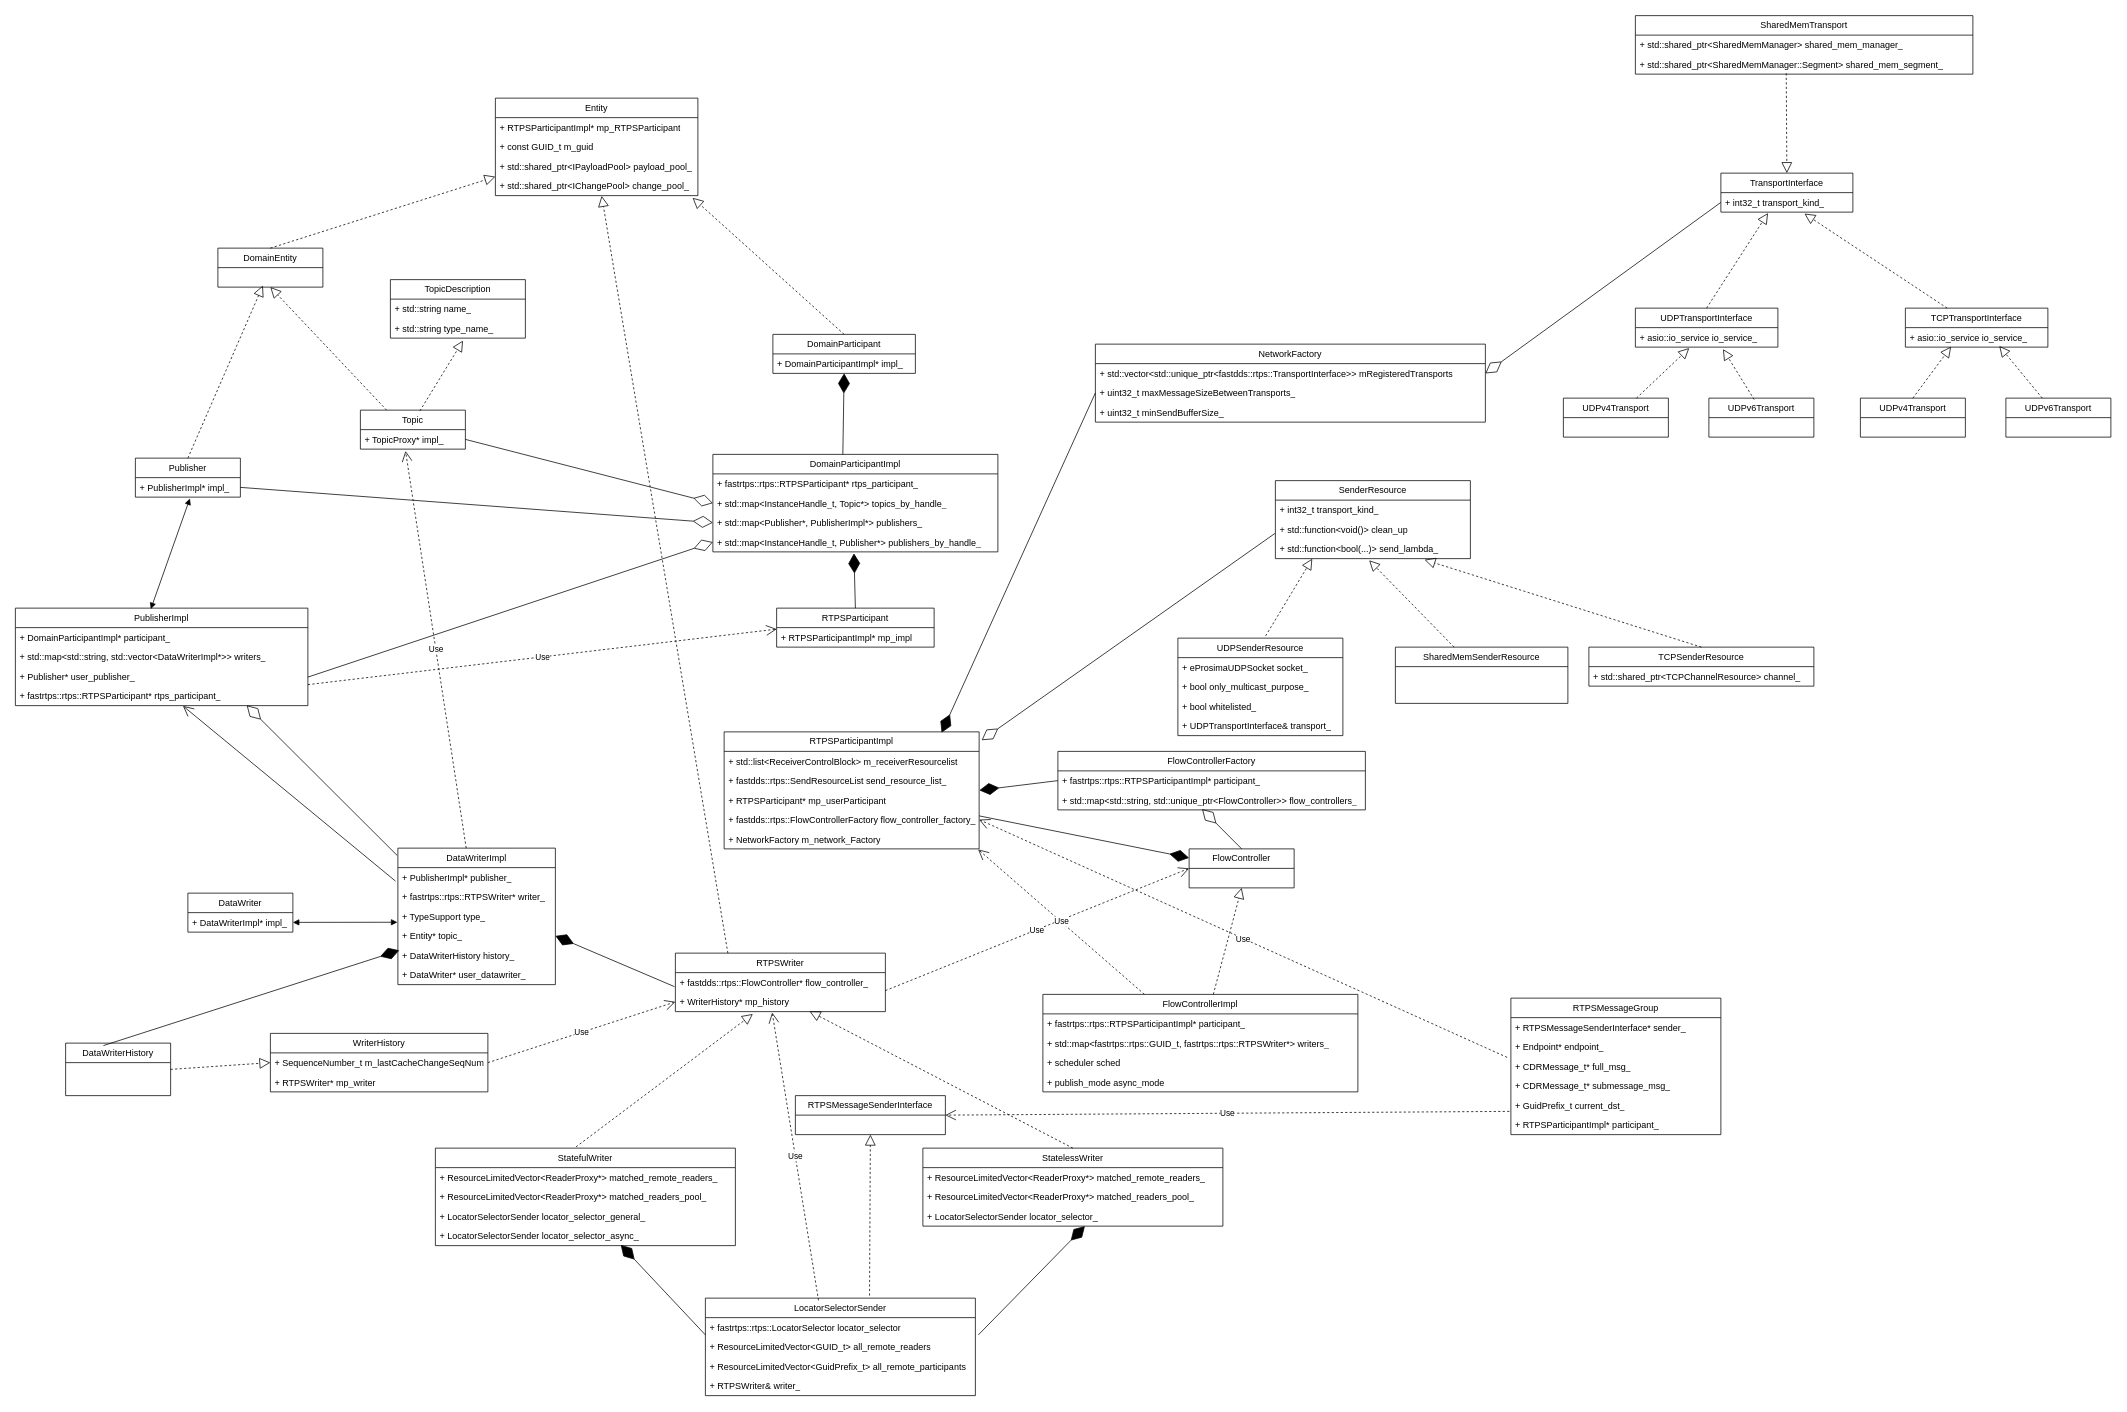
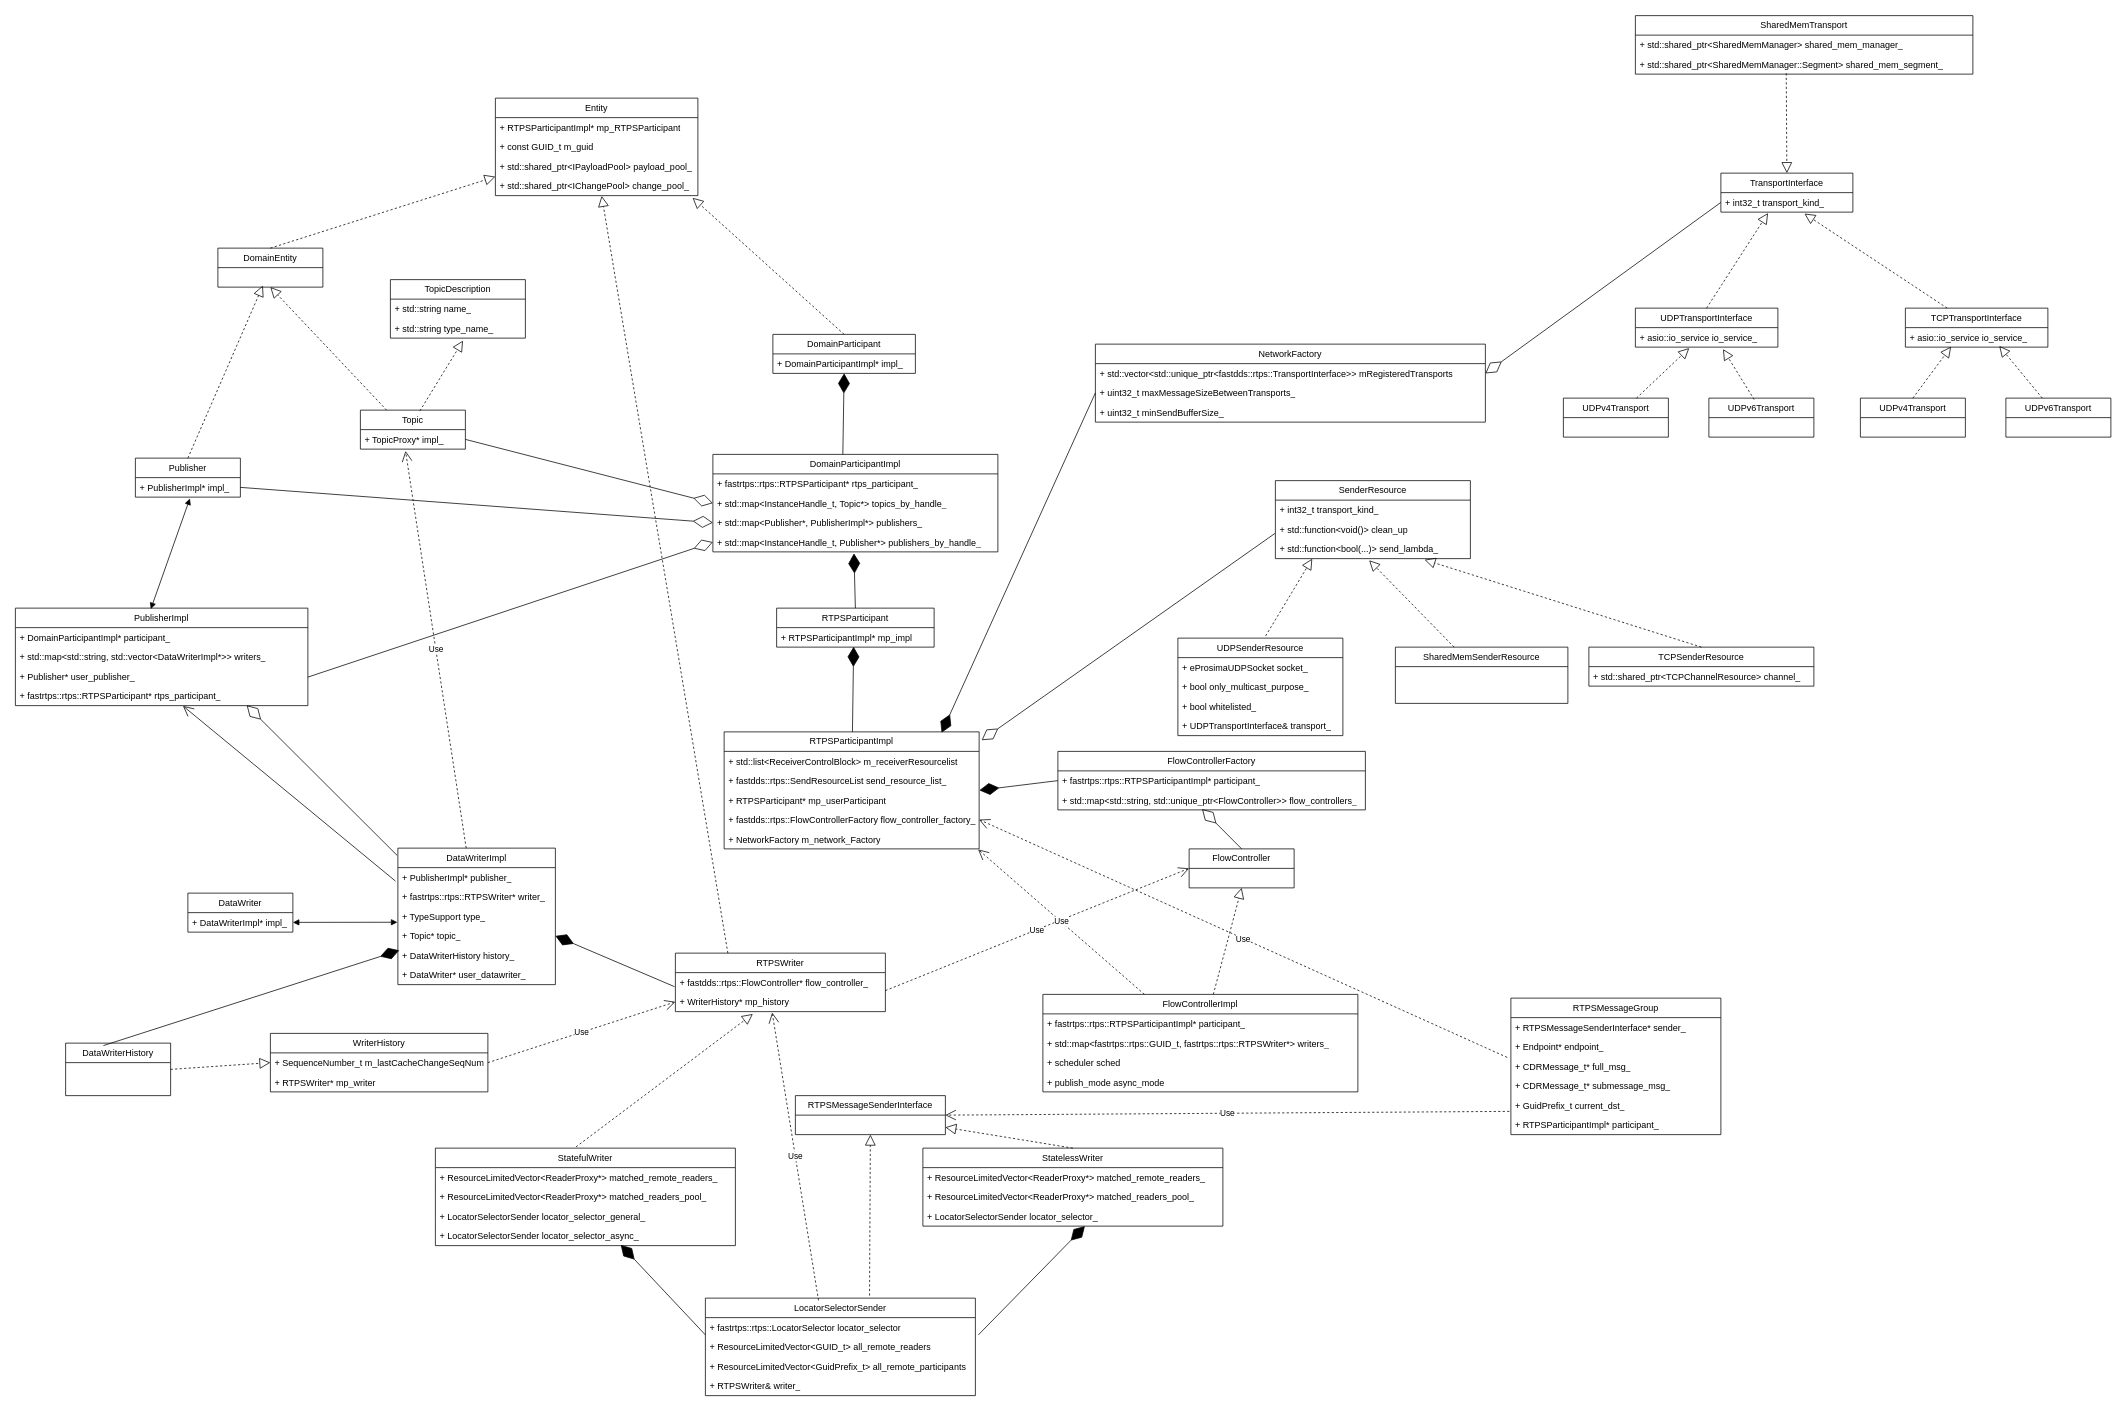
edge "+ Publisher* user_publisher_" -> "+ RTPSParticipantImpl* mp_impl": removed, label "Use"
edge "RTPSParticipantImpl" -> "FlowController": now "RTPSParticipantImpl" -> "+ RTPSParticipantImpl* mp_impl"
node "+ Entity* topic_": label "+ Entity* topic_" -> "+ Topic* topic_"
edge "StatelessWriter" -> "+ WriterHistory* mp_history": now "StatelessWriter" -> "RTPSMessageSenderInterface"
